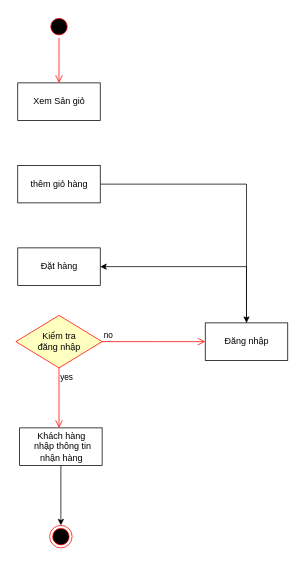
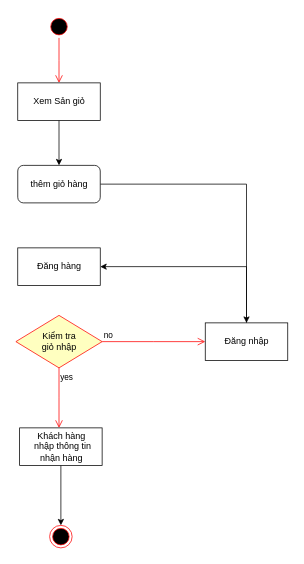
edge "Xem Sản giỏ" -> "thêm giỏ hàng": added
node "thêm giỏ hàng": shape rectangle -> rounded rectangle
node "Đặt hàng": label "Đặt hàng" -> "Đăng hàng"
node "Kiểm tra đăng nhập": label "Kiểm tra đăng nhập" -> "Kiểm tra giỏ nhập"
